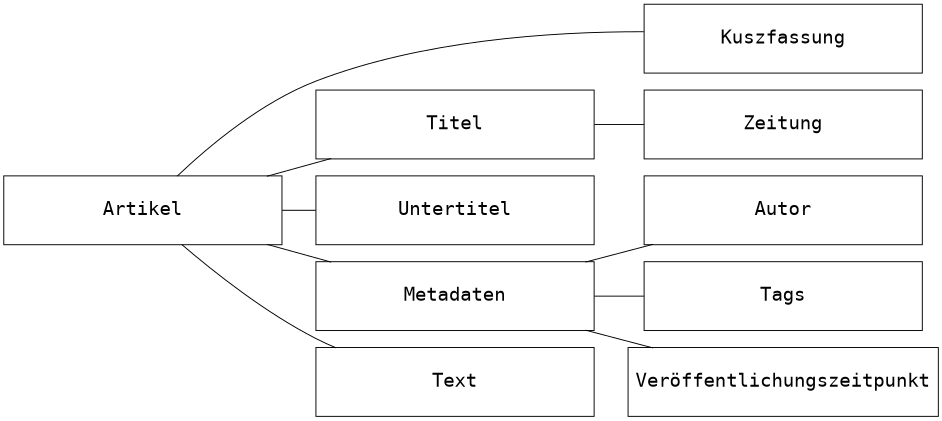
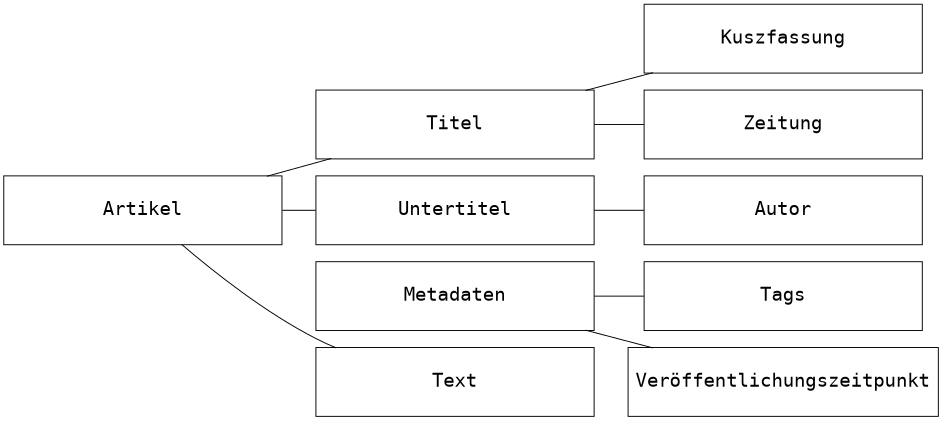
edge "Kuszfassung" -- "Artikel": now "Kuszfassung" -- "Titel"
edge "Artikel" -- "Metadaten": removed
edge "Autor" -- "Metadaten": now "Autor" -- "Untertitel"
